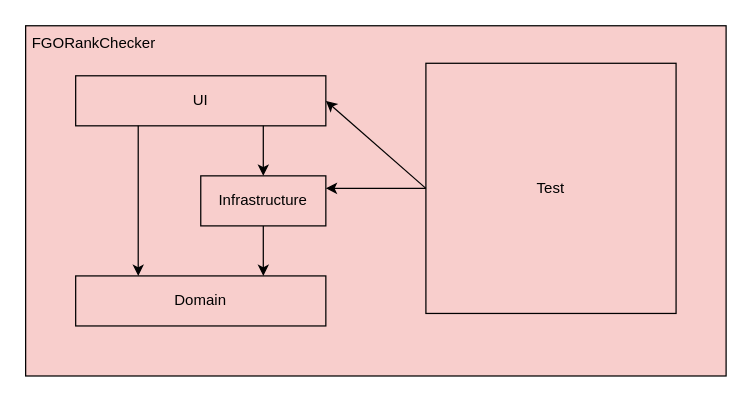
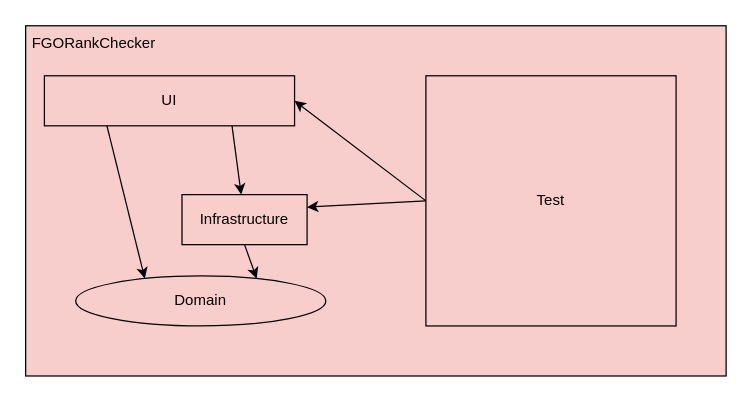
node "UI": moved (201, 101) -> (169, 101)
node "Test": moved (551, 188) -> (551, 201)
node "Infrastructure": moved (263, 201) -> (244, 219)
node "Domain": shape rectangle -> ellipse
